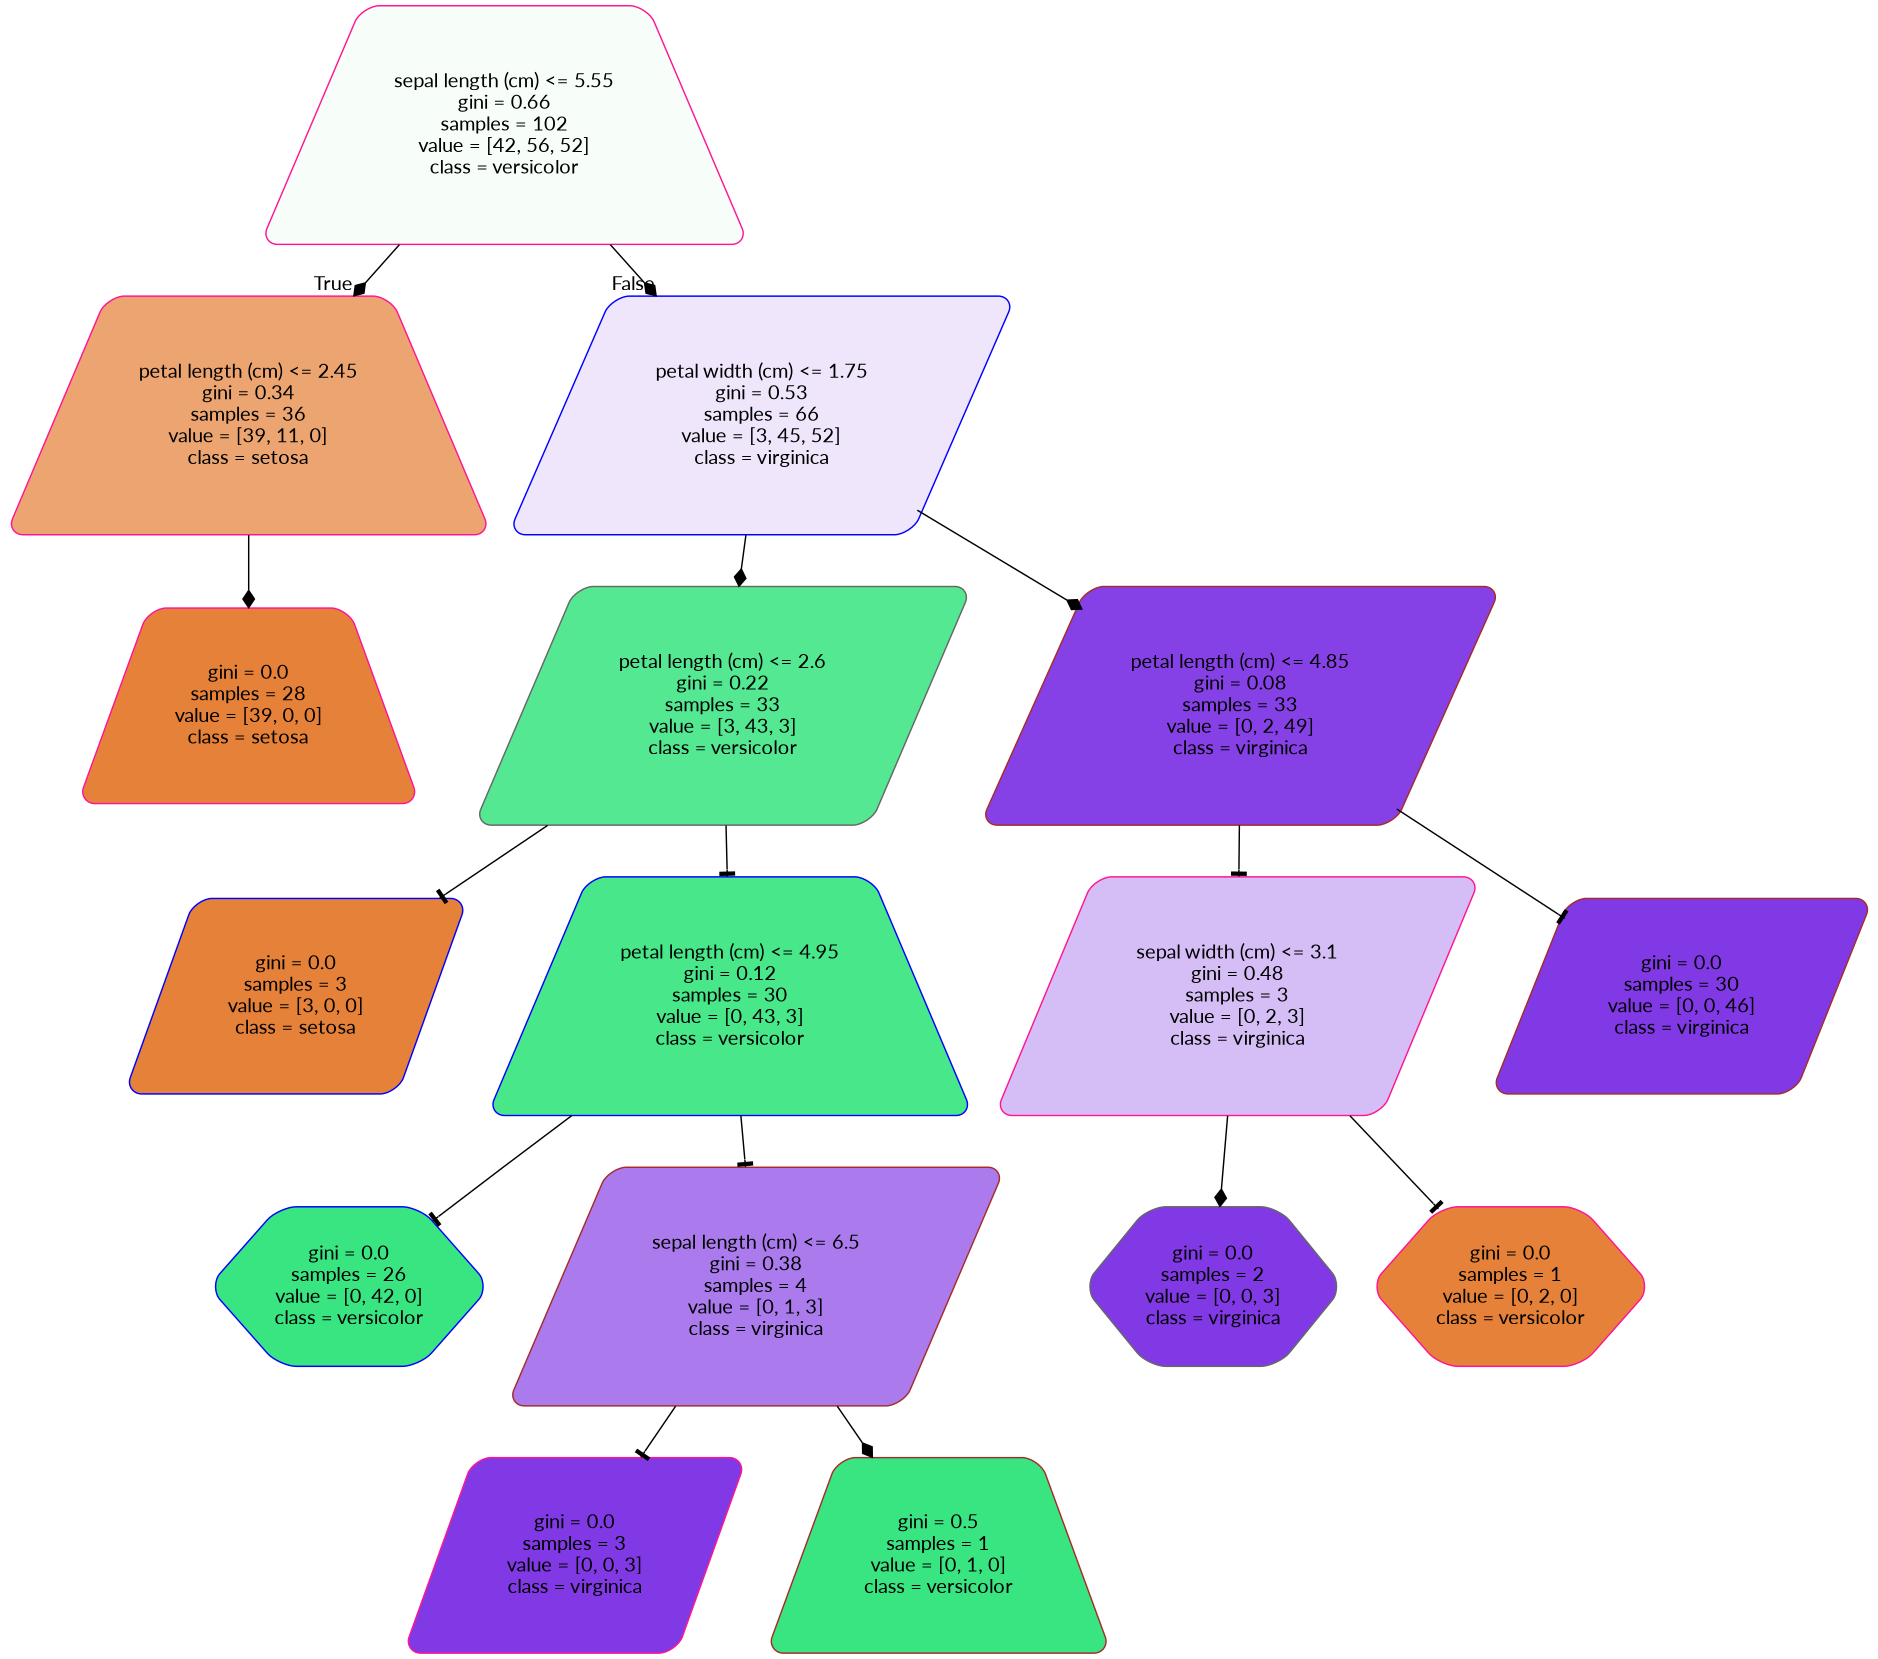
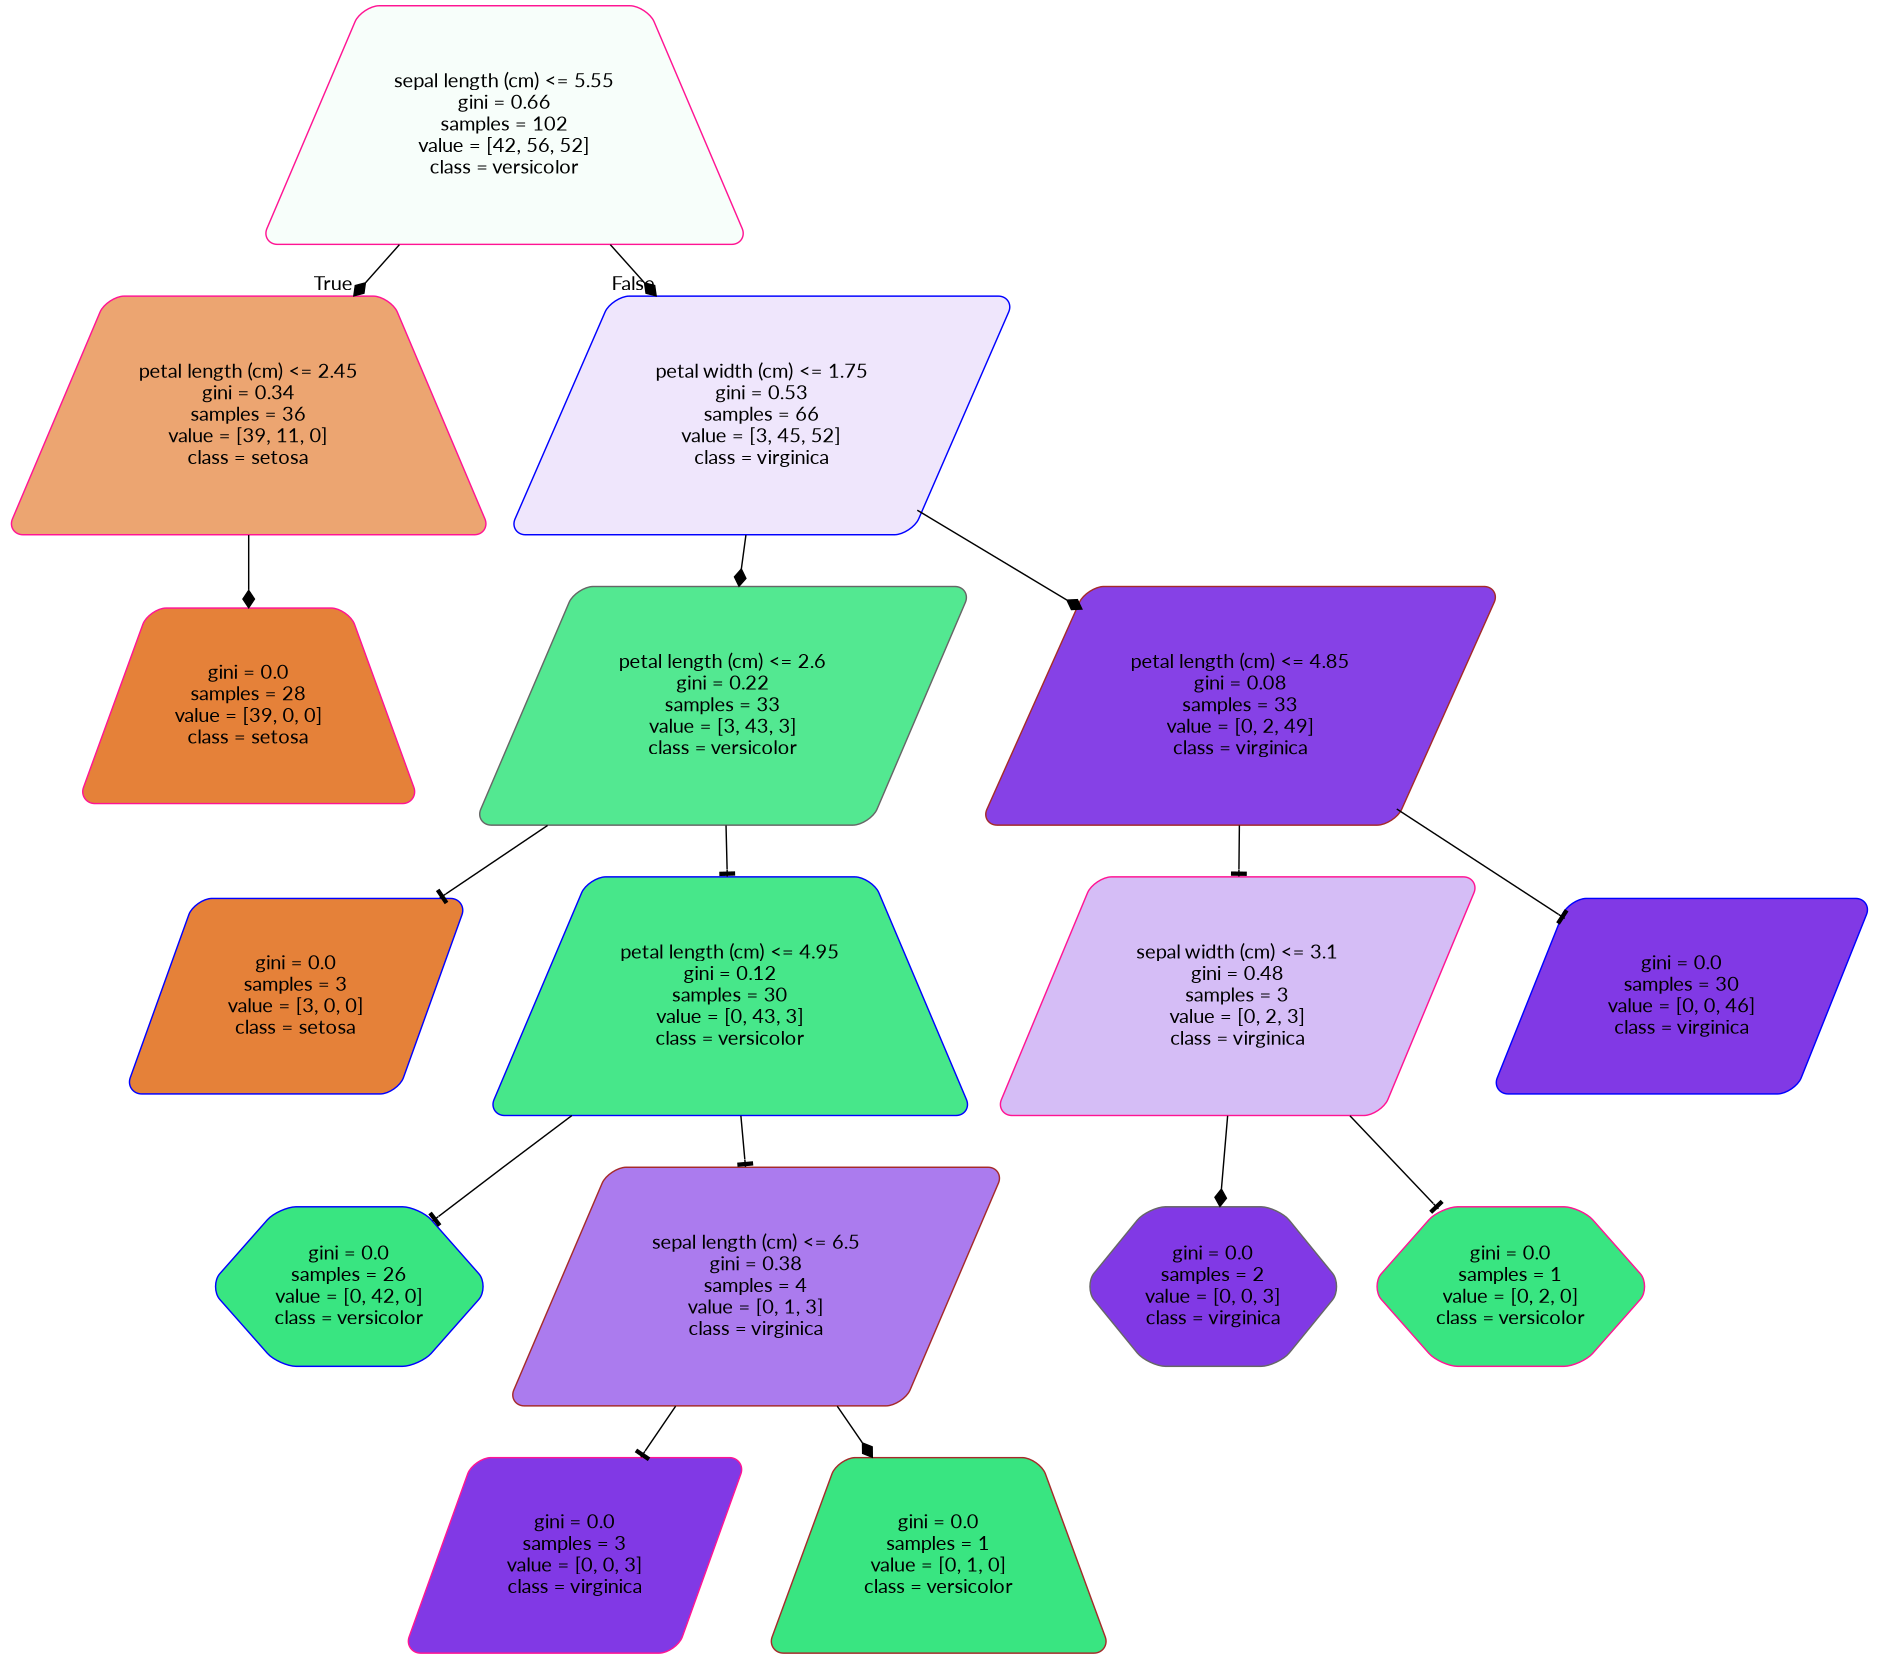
node "gini = 0.0 samples = 30 value = [0, 0, 46] class = virginica": color brown -> blue
node "gini = 0.0 samples = 1 value = [0, 2, 0] class = versicolor": fillcolor #e58139 -> #39e581
node "gini = 0.5 samples = 1 value = [0, 1, 0] class = versicolor": label "gini = 0.5 samples = 1 value = [0, 1, 0] class = versicolor" -> "gini = 0.0 samples = 1 value = [0, 1, 0] class = versicolor"
